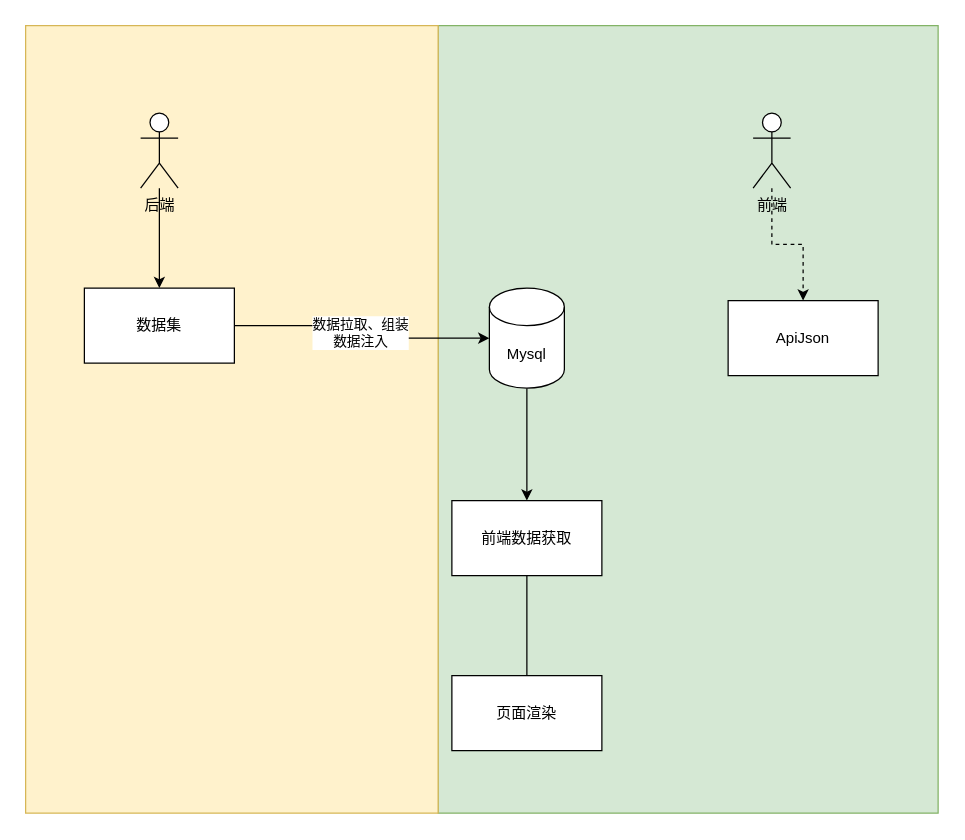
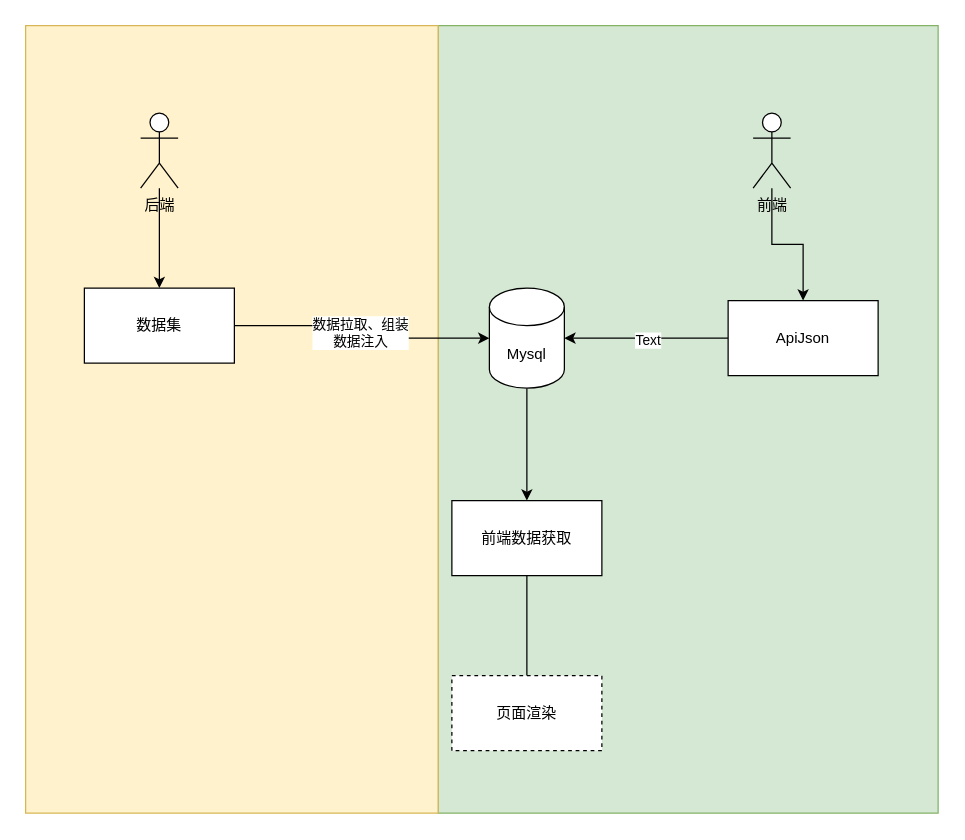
edge "前端" -> "ApiJson": style dashed -> solid
edge "ApiJson" -> "Mysql": added, label "Text"
node "页面渲染": style solid -> dashed
